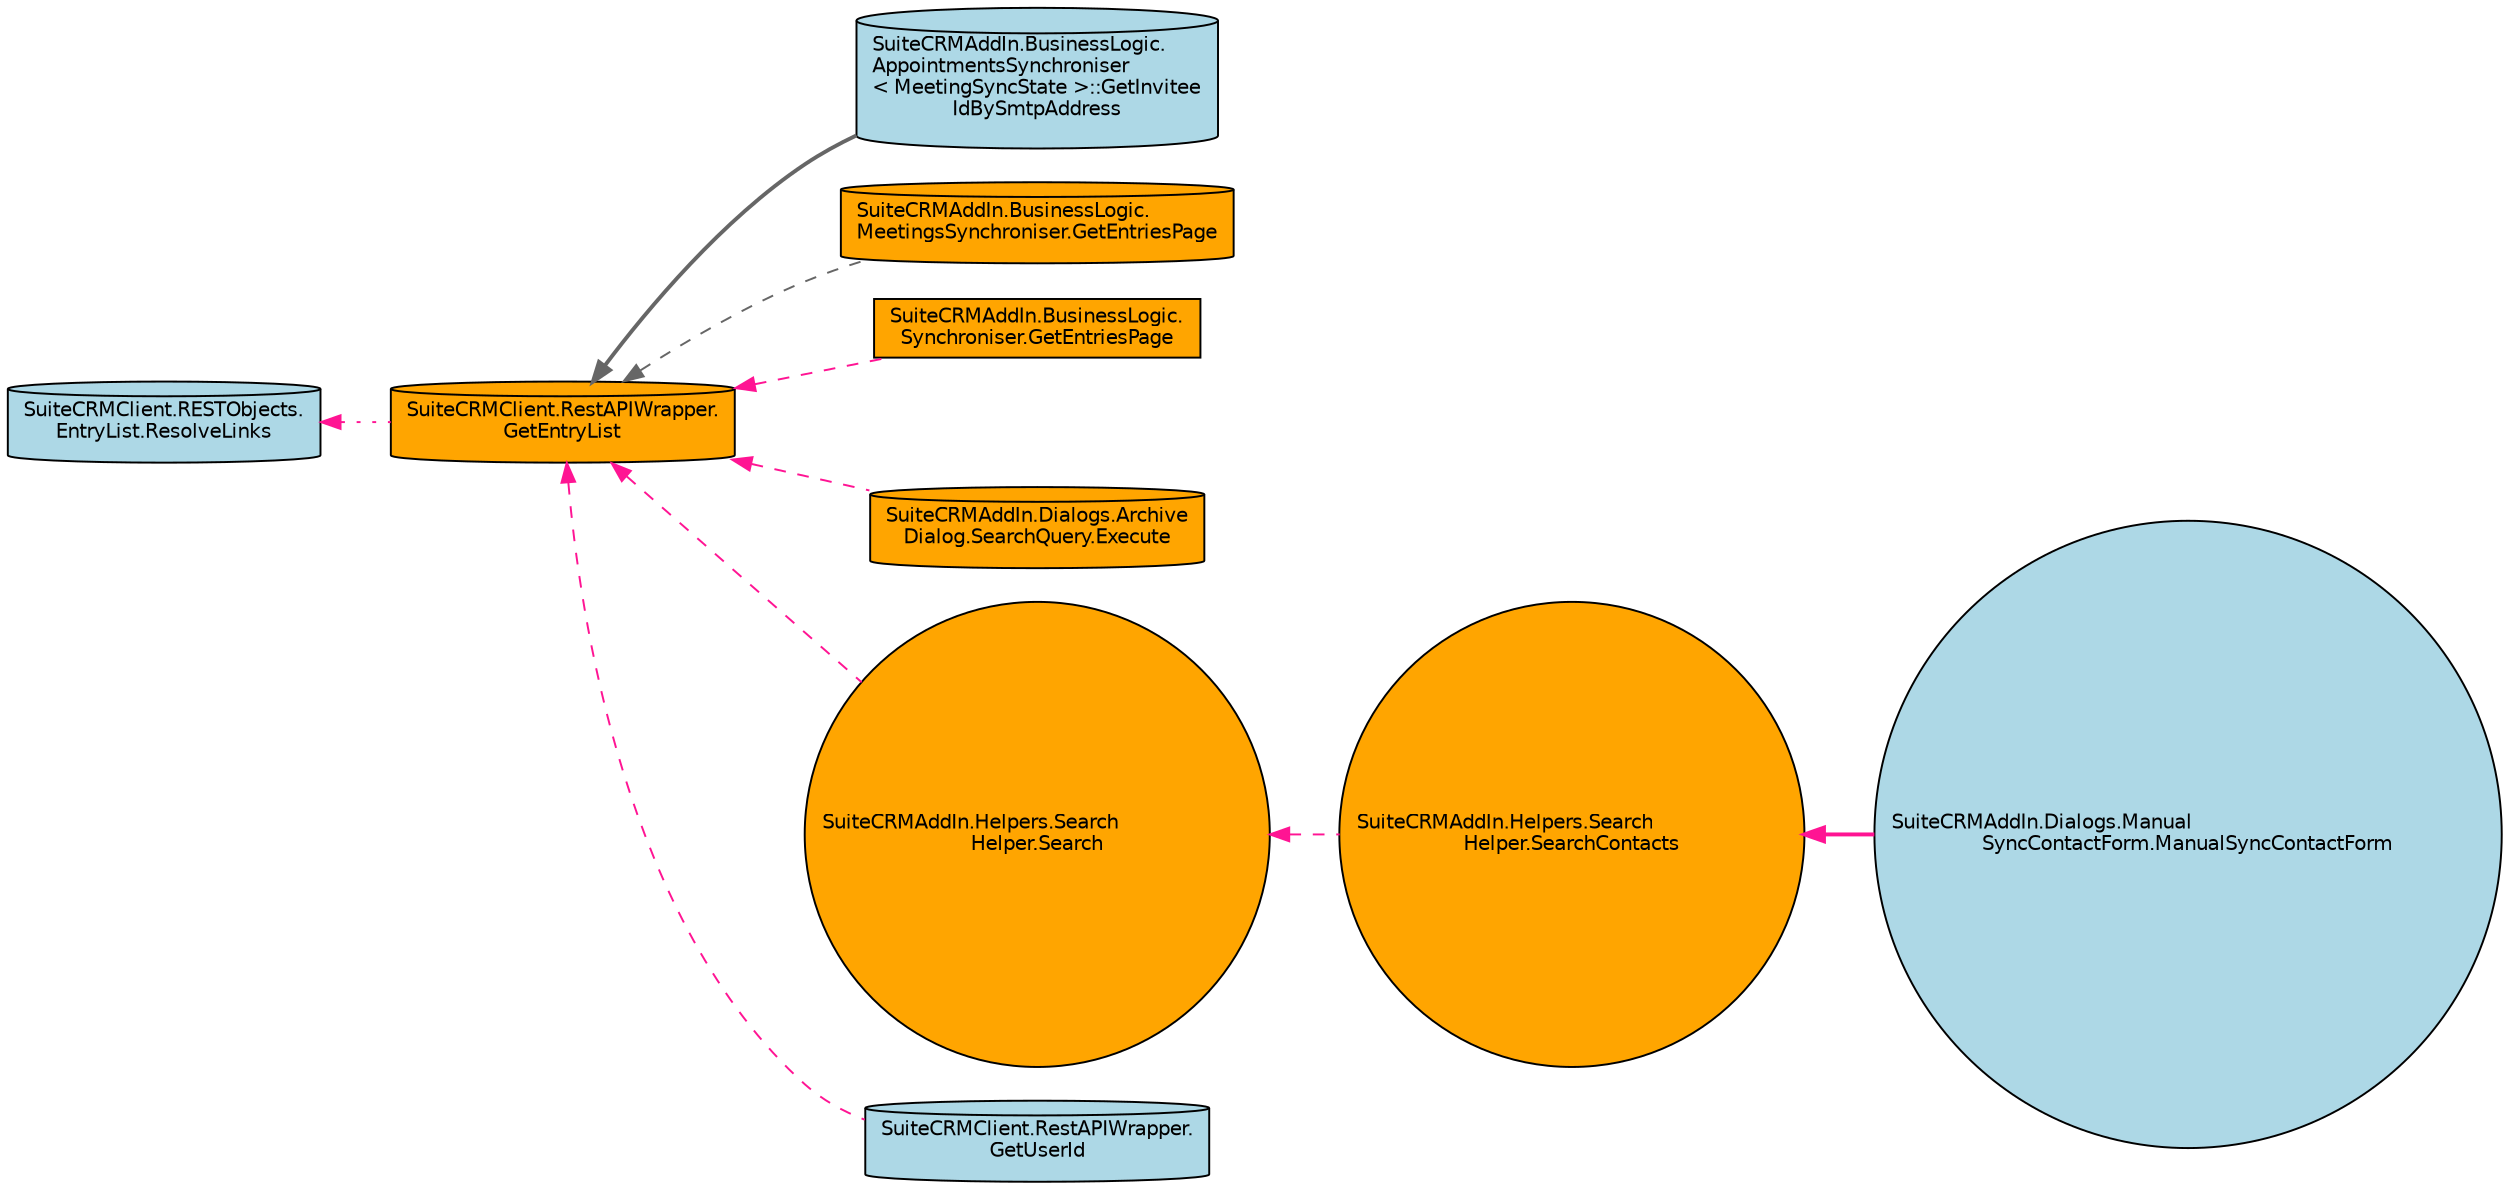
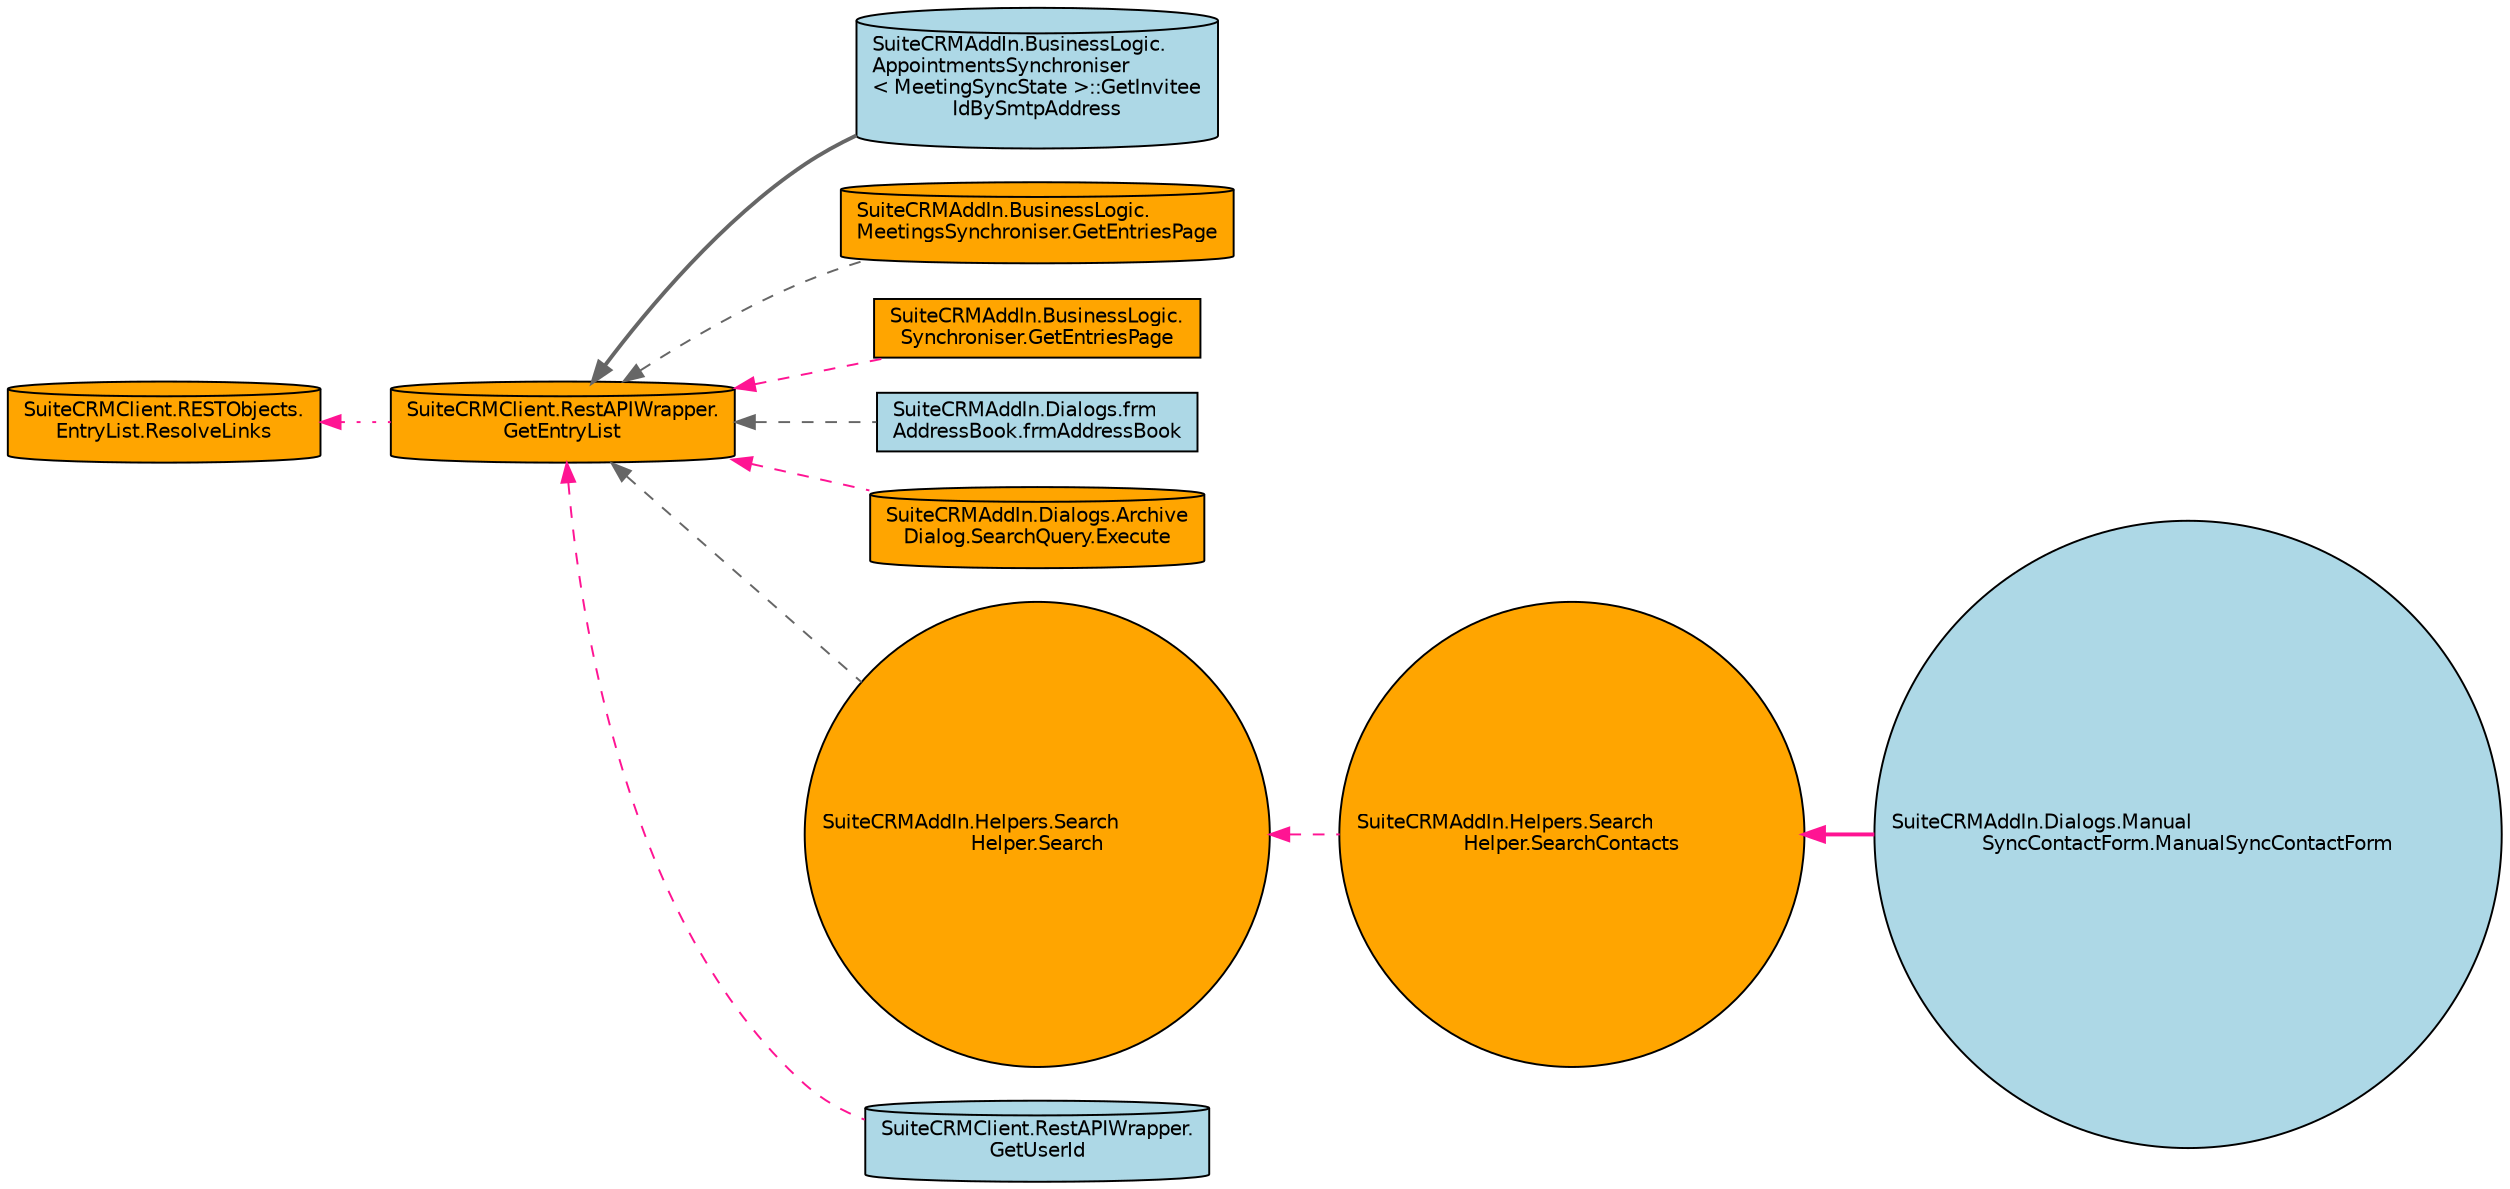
node "SuiteCRMClient.RESTObjects. EntryList.ResolveLinks": fillcolor lightblue -> orange
node "SuiteCRMAddIn.Dialogs.frm AddressBook.frmAddressBook": added
edge "SuiteCRMAddIn.Helpers.Search Helper.Search" -> "SuiteCRMClient.RestAPIWrapper. GetEntryList": color deeppink -> gray40
